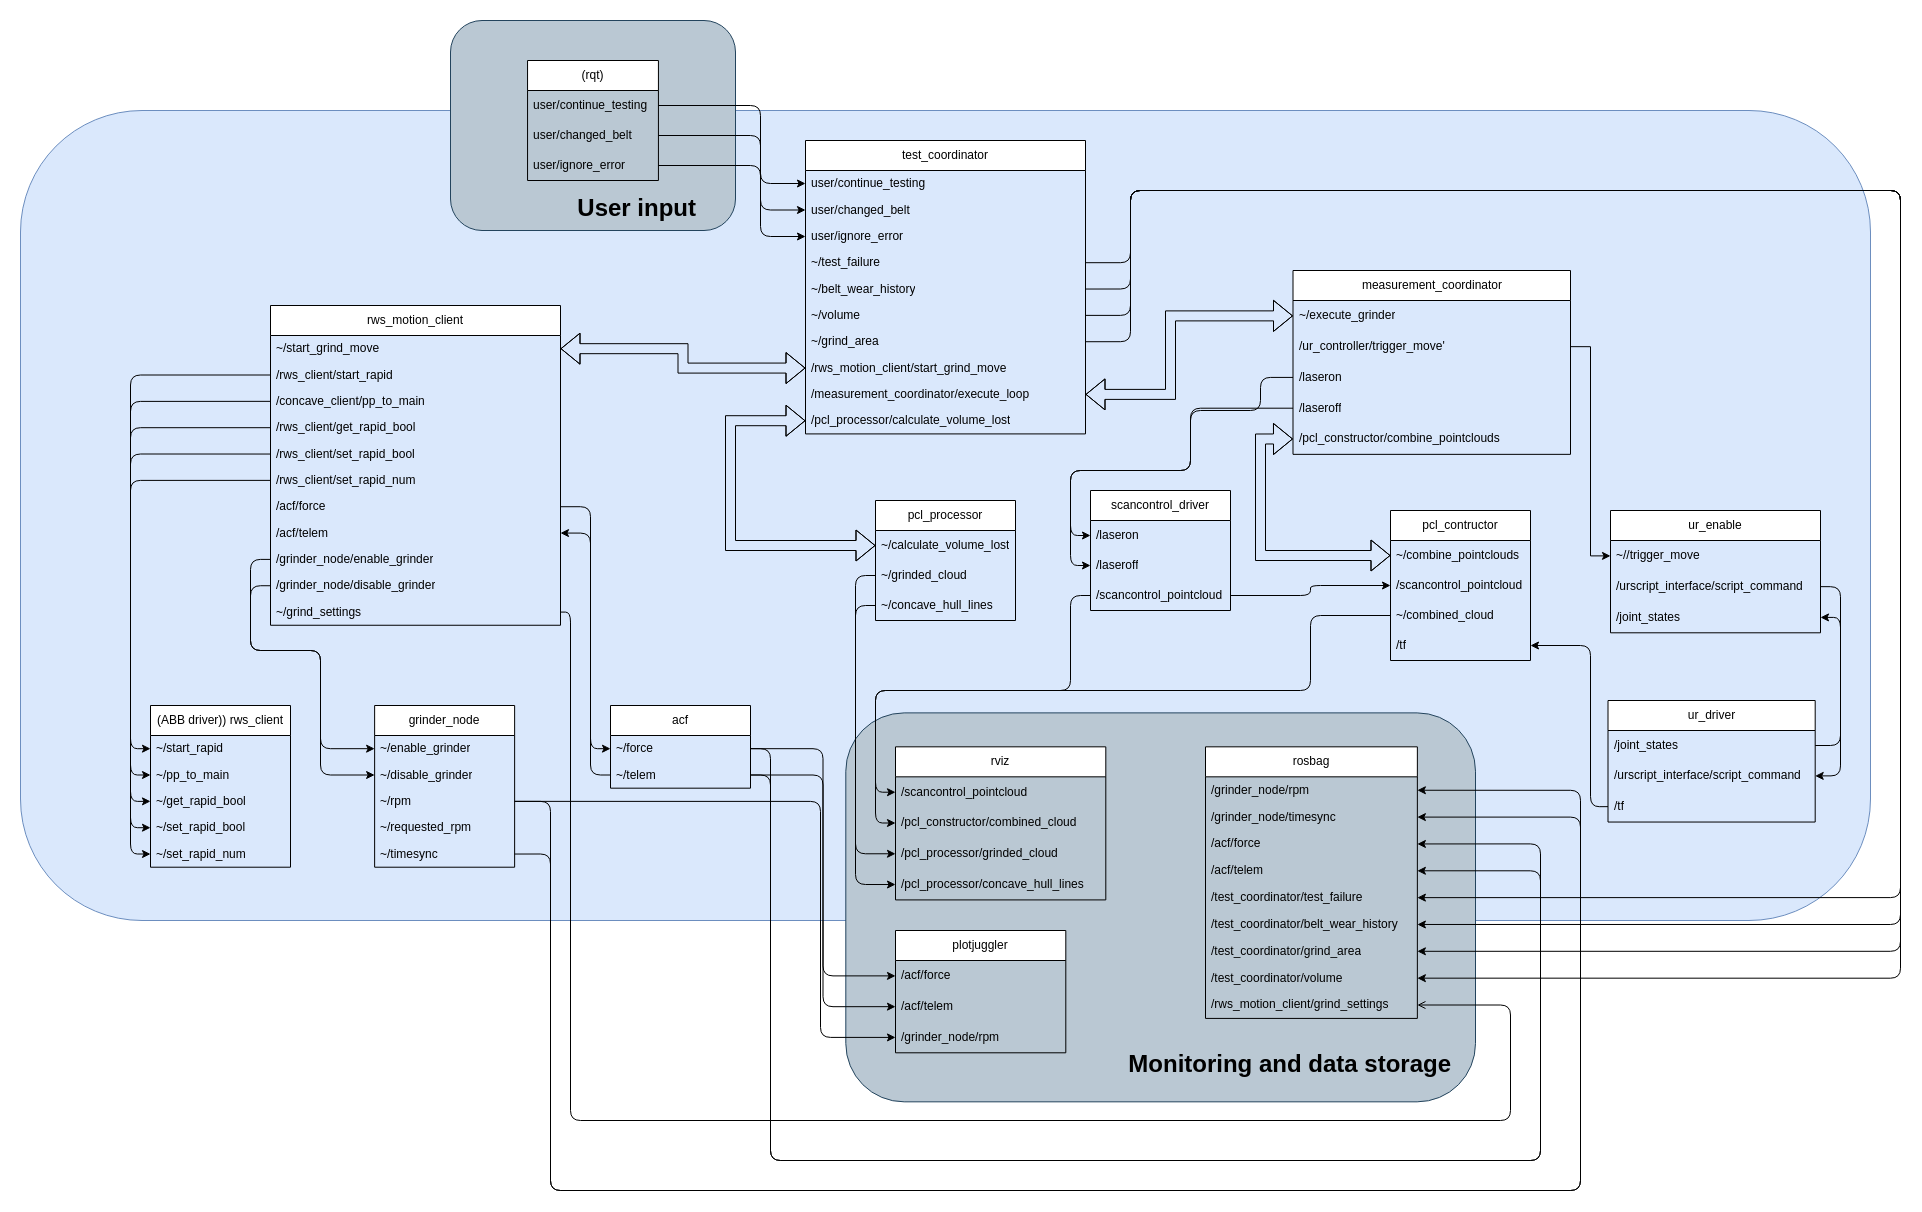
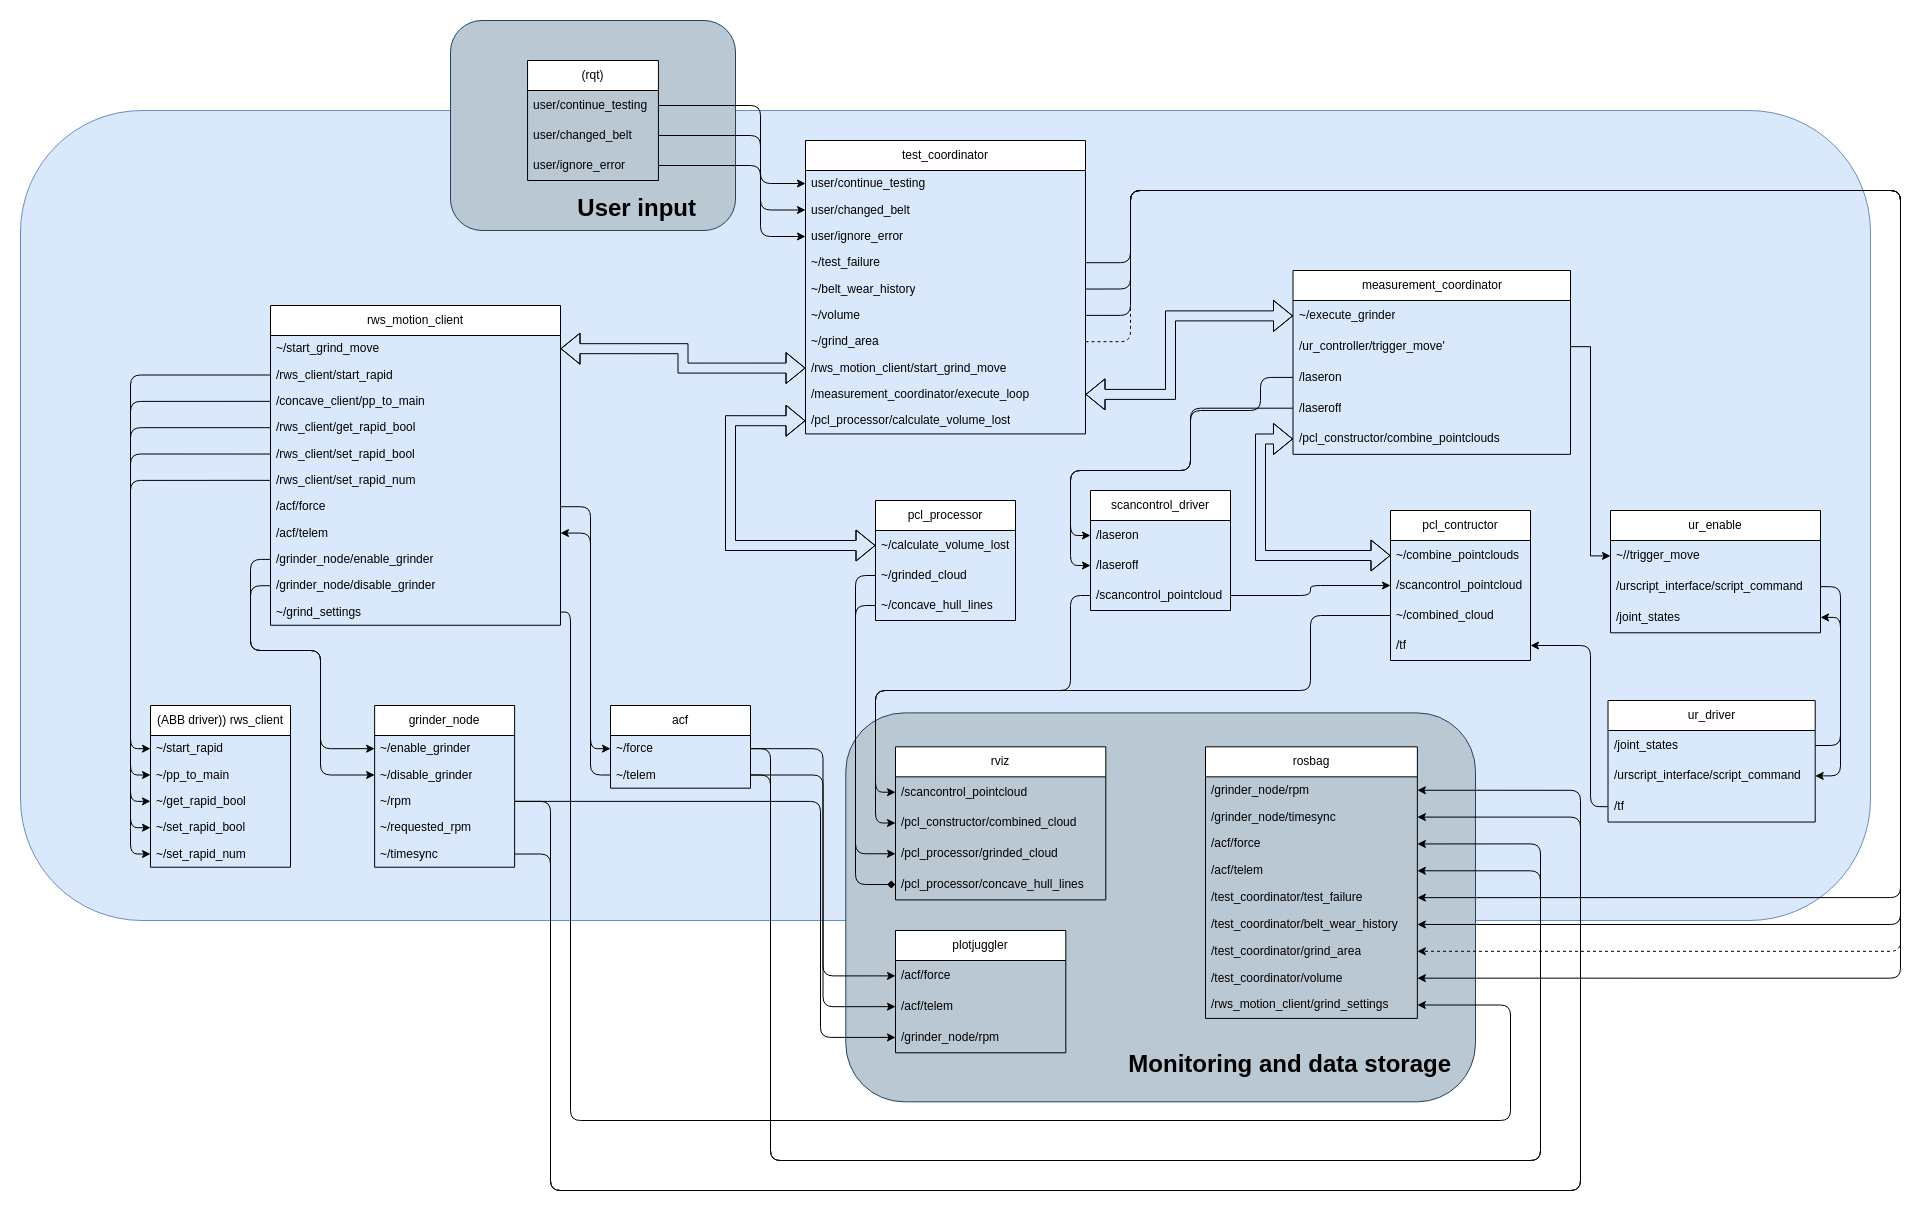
edge "~/concave_hull_lines" -> "/pcl_processor/concave_hull_lines": arrowhead classic -> diamond
edge "~/grind_area" -> "/test_coordinator/grind_area": style solid -> dashed
edge "~/grind_settings" -> "/rws_motion_client/grind_settings": arrowhead open -> classic
